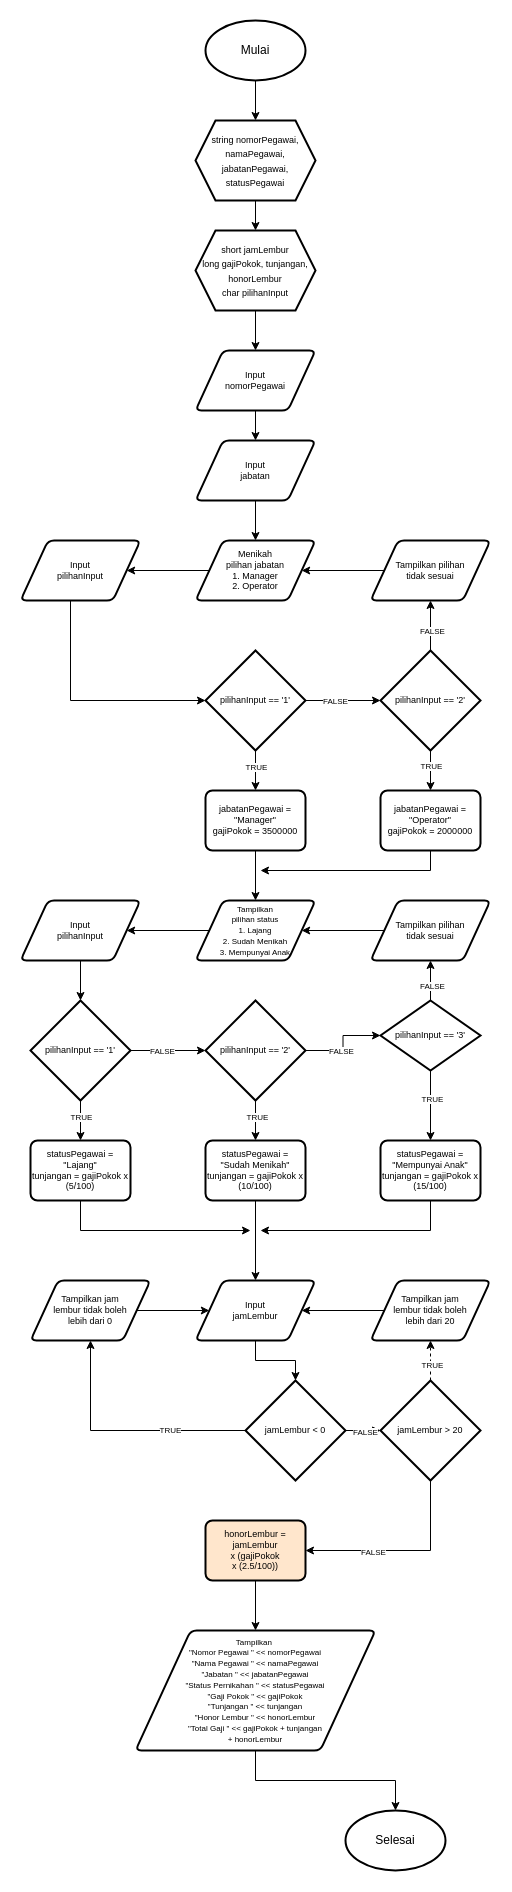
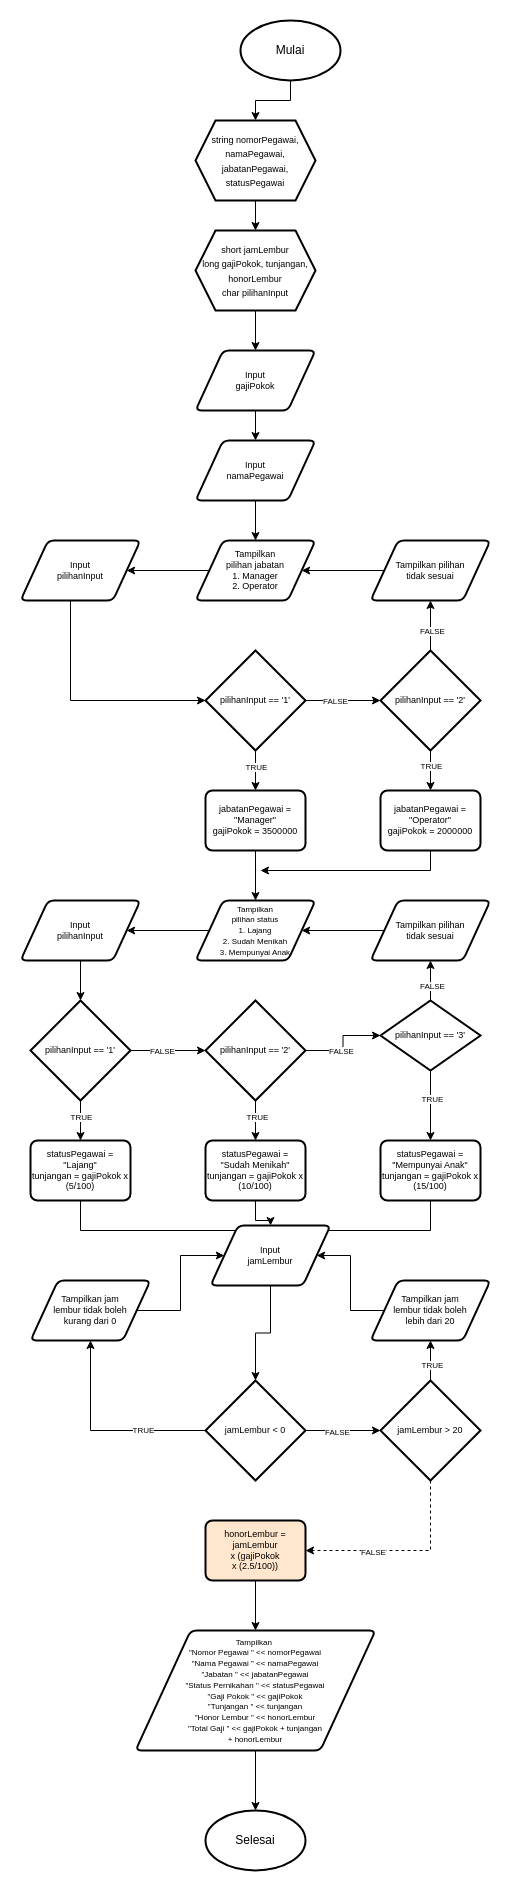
node "Mulai": moved (256, 51) -> (291, 51)
node "Input nomorPegawai": label "Input nomorPegawai" -> "Input gajiPokok"
node "Input jabatan": label "Input jabatan" -> "Input namaPegawai"
node "Menikah pilihan jabatan 1. Manager 2. Operator": label "Menikah pilihan jabatan 1. Manager 2. Operator" -> "Tampilkan pilihan jabatan 1. Manager 2. Operator"
node "Tampilkan jam lembur tidak boleh lebih dari 0": label "Tampilkan jam lembur tidak boleh lebih dari 0" -> "Tampilkan jam lembur tidak boleh kurang dari 0"
node "Input jamLembur": moved (256, 1311) -> (271, 1256)
edge "jamLembur > 20" -> "Tampilkan jam lembur tidak boleh lebih dari 20": style dashed -> solid
node "jamLembur < 0": moved (296, 1431) -> (256, 1431)
edge "jamLembur > 20" -> "honorLembur = jamLembur x (gajiPokok x (2.5/100))": style solid -> dashed
node "Selesai": moved (396, 1841) -> (256, 1841)
